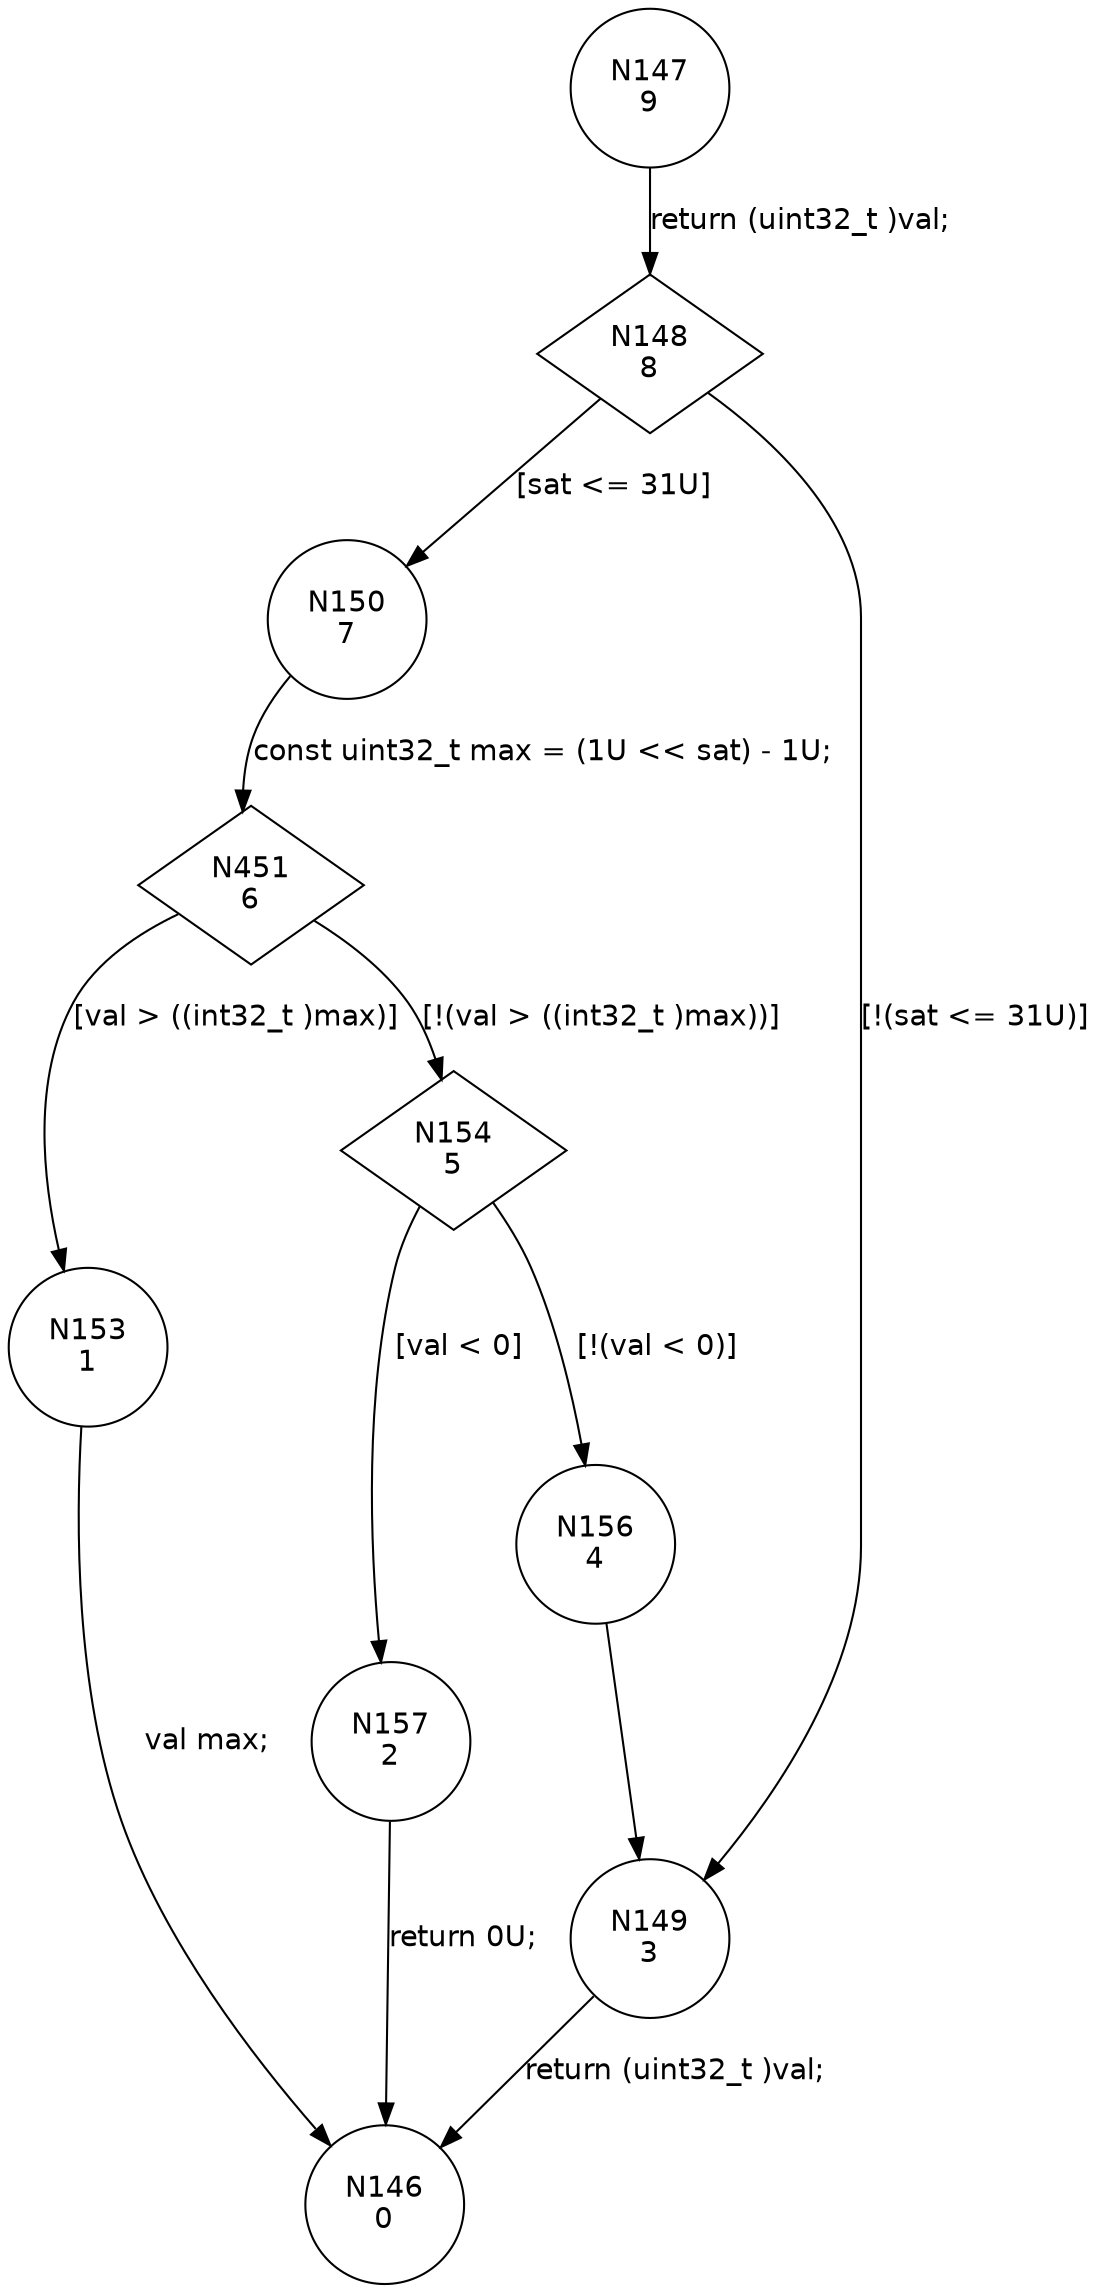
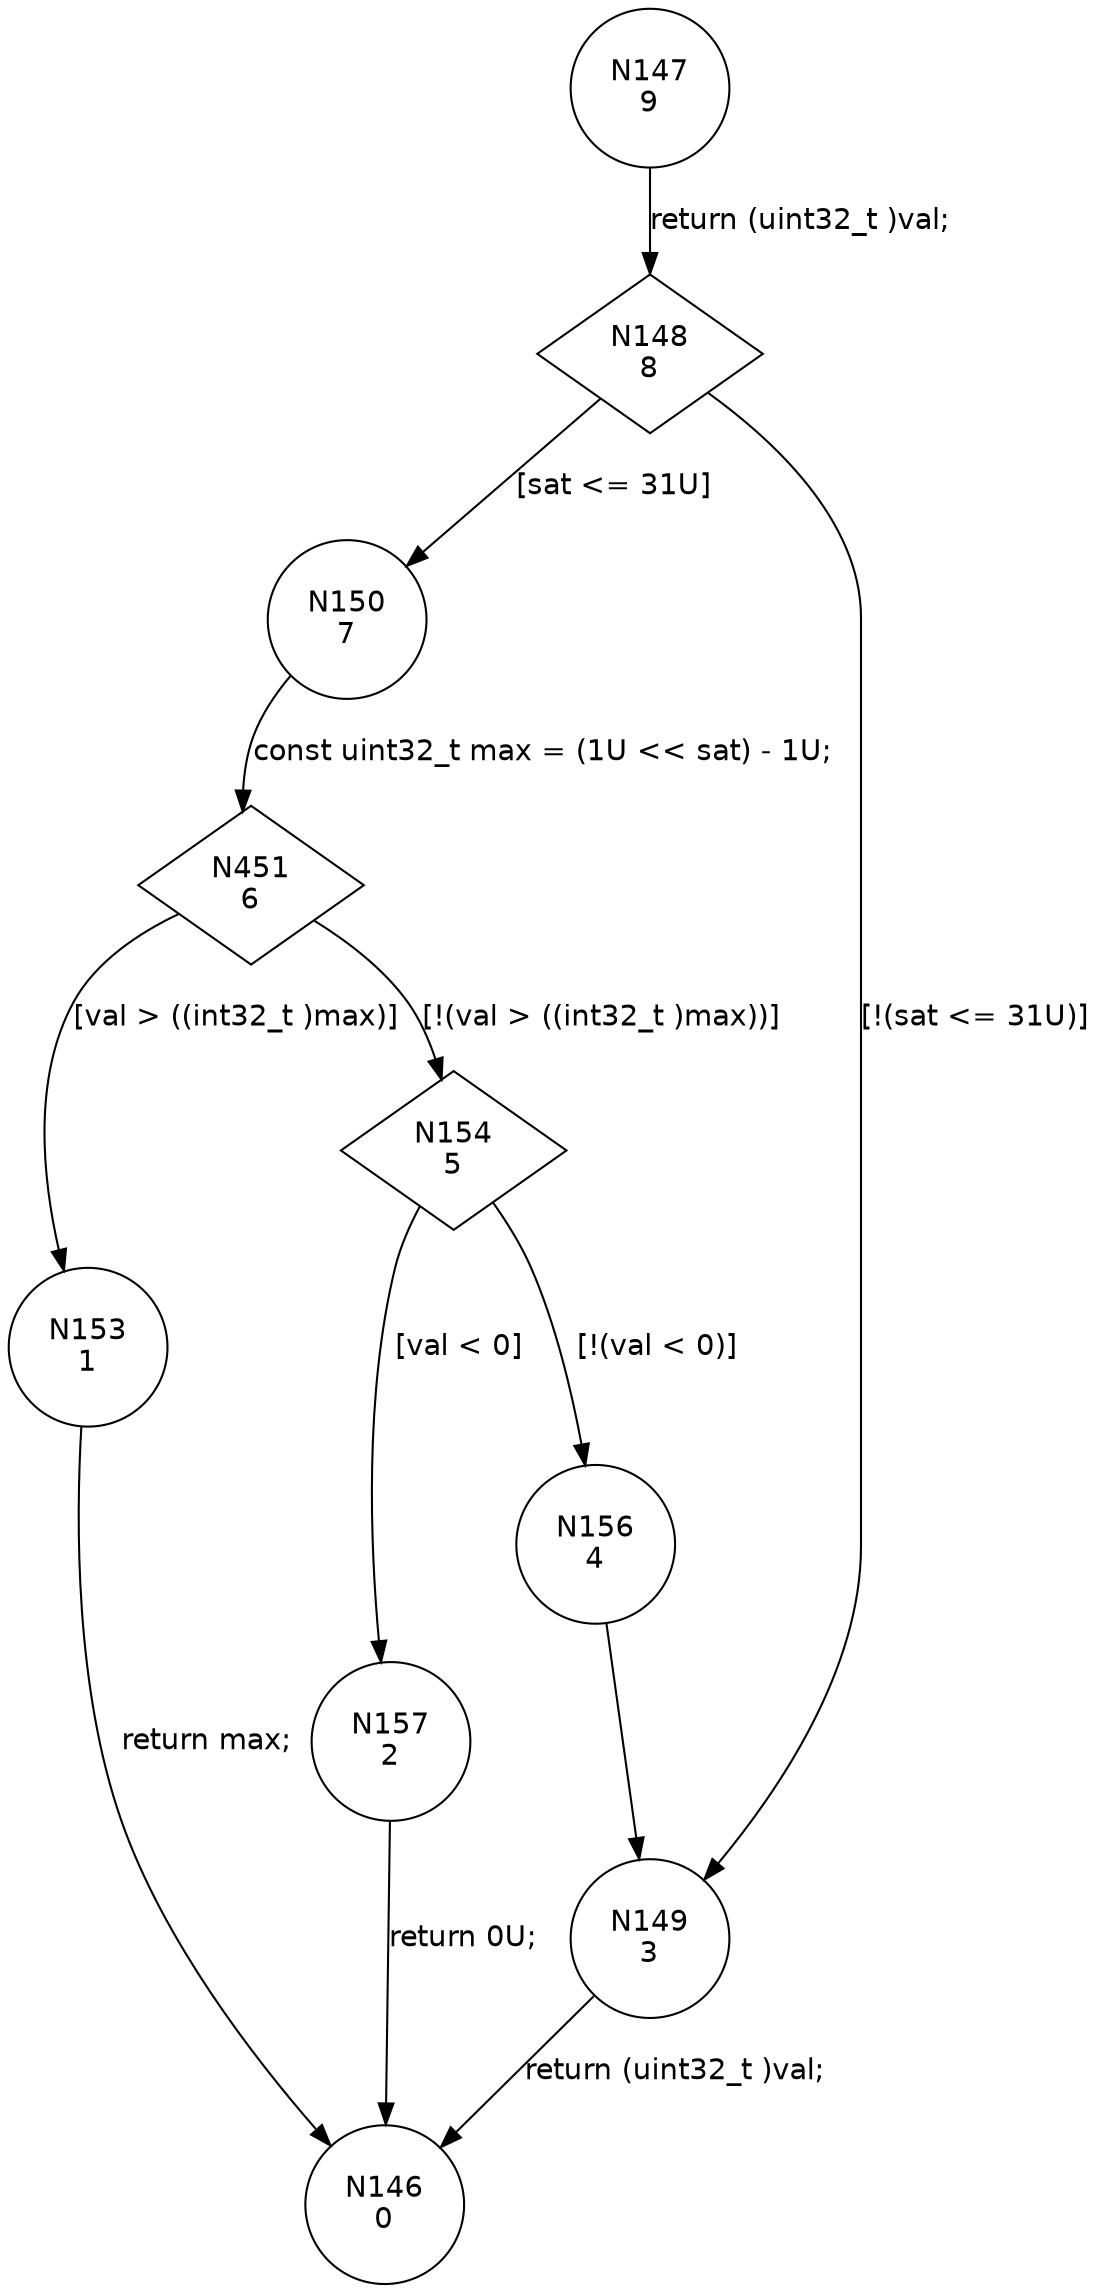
edge "N153 1" -> "N146 0": label "val max;" -> "return max;"
